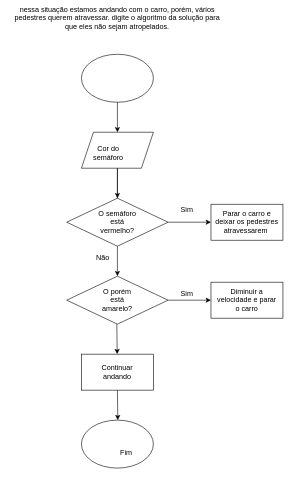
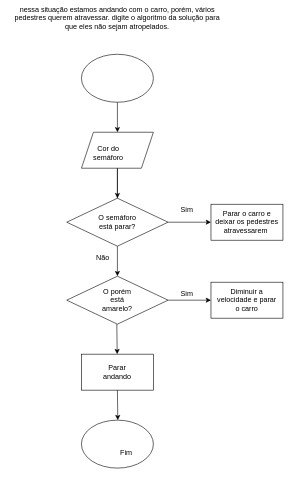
node "O semáforo está vermelho?": label "O semáforo está vermelho?" -> "O semáforo está parar?"
node "Continuar andando": label "Continuar andando" -> "Parar andando"
